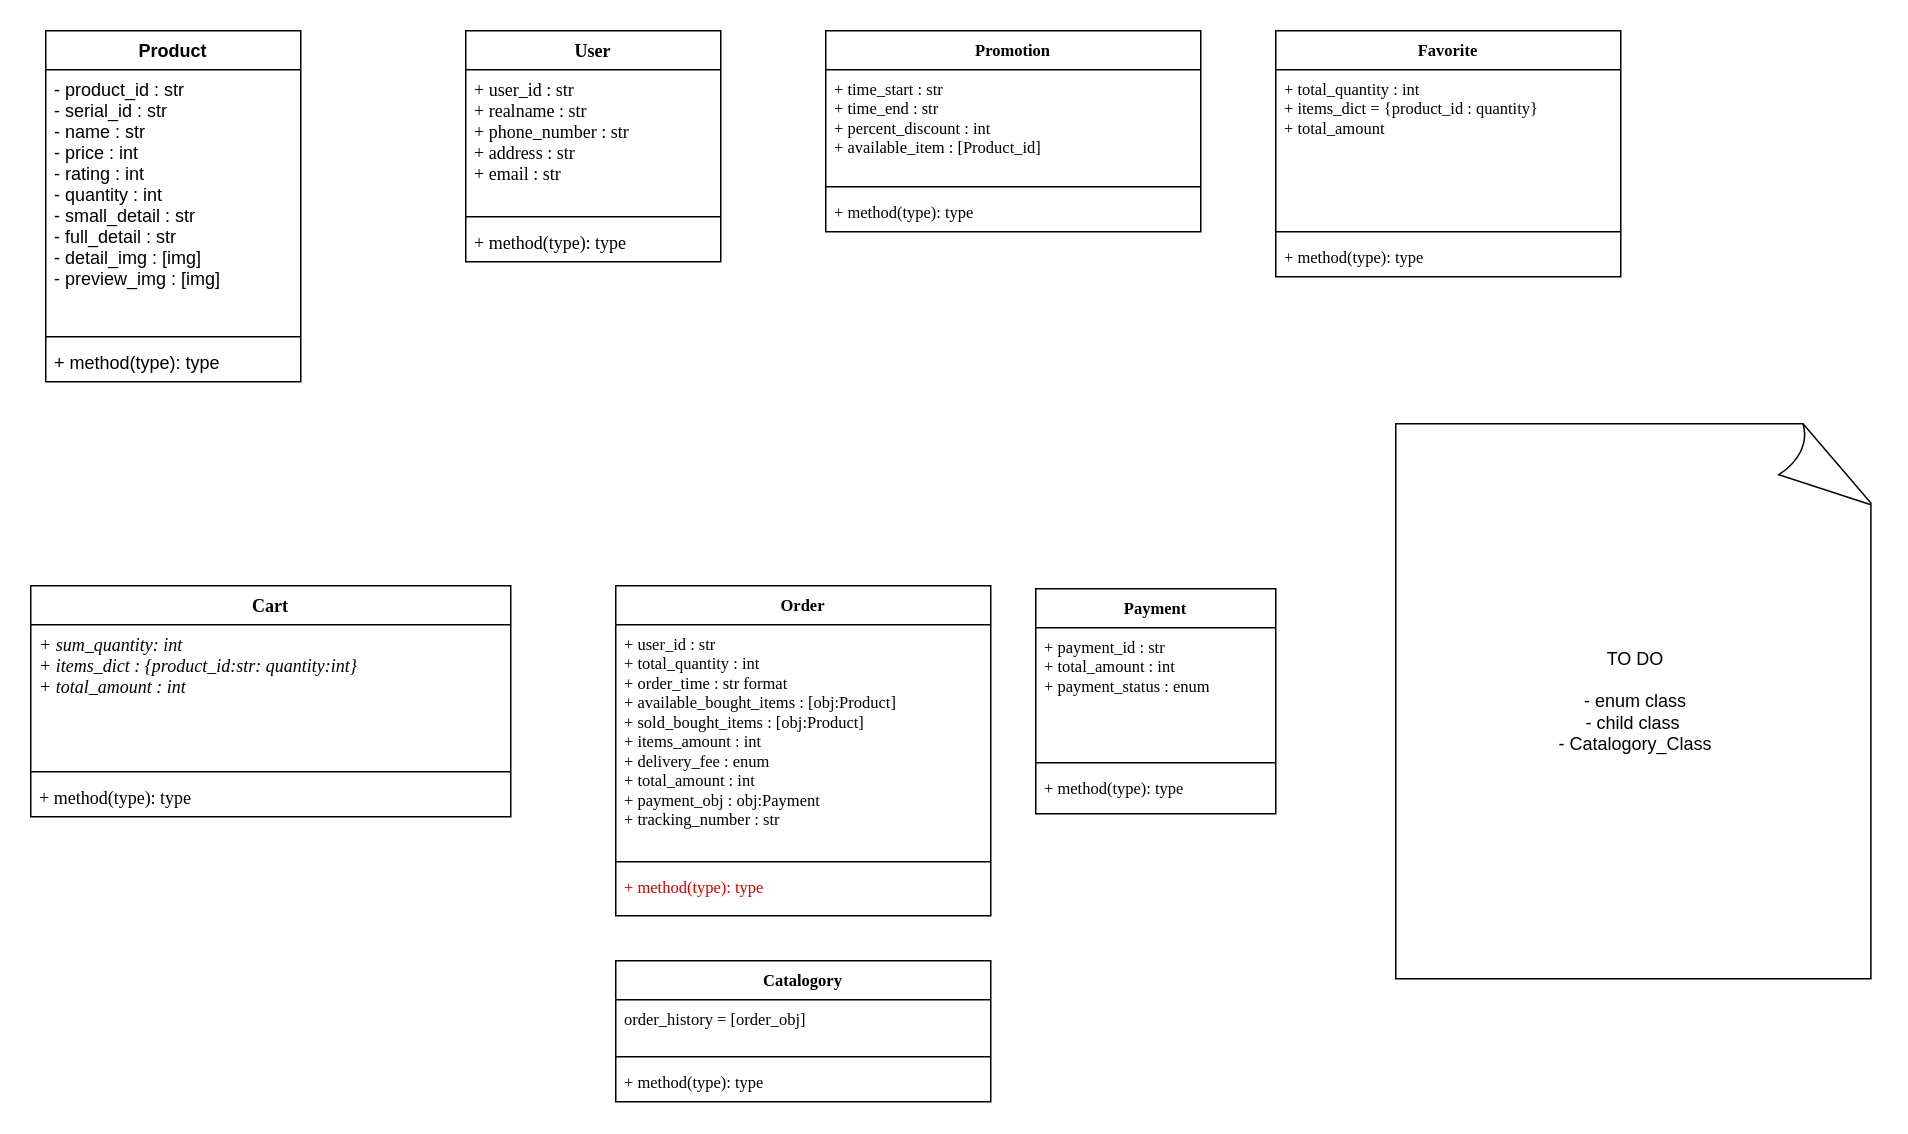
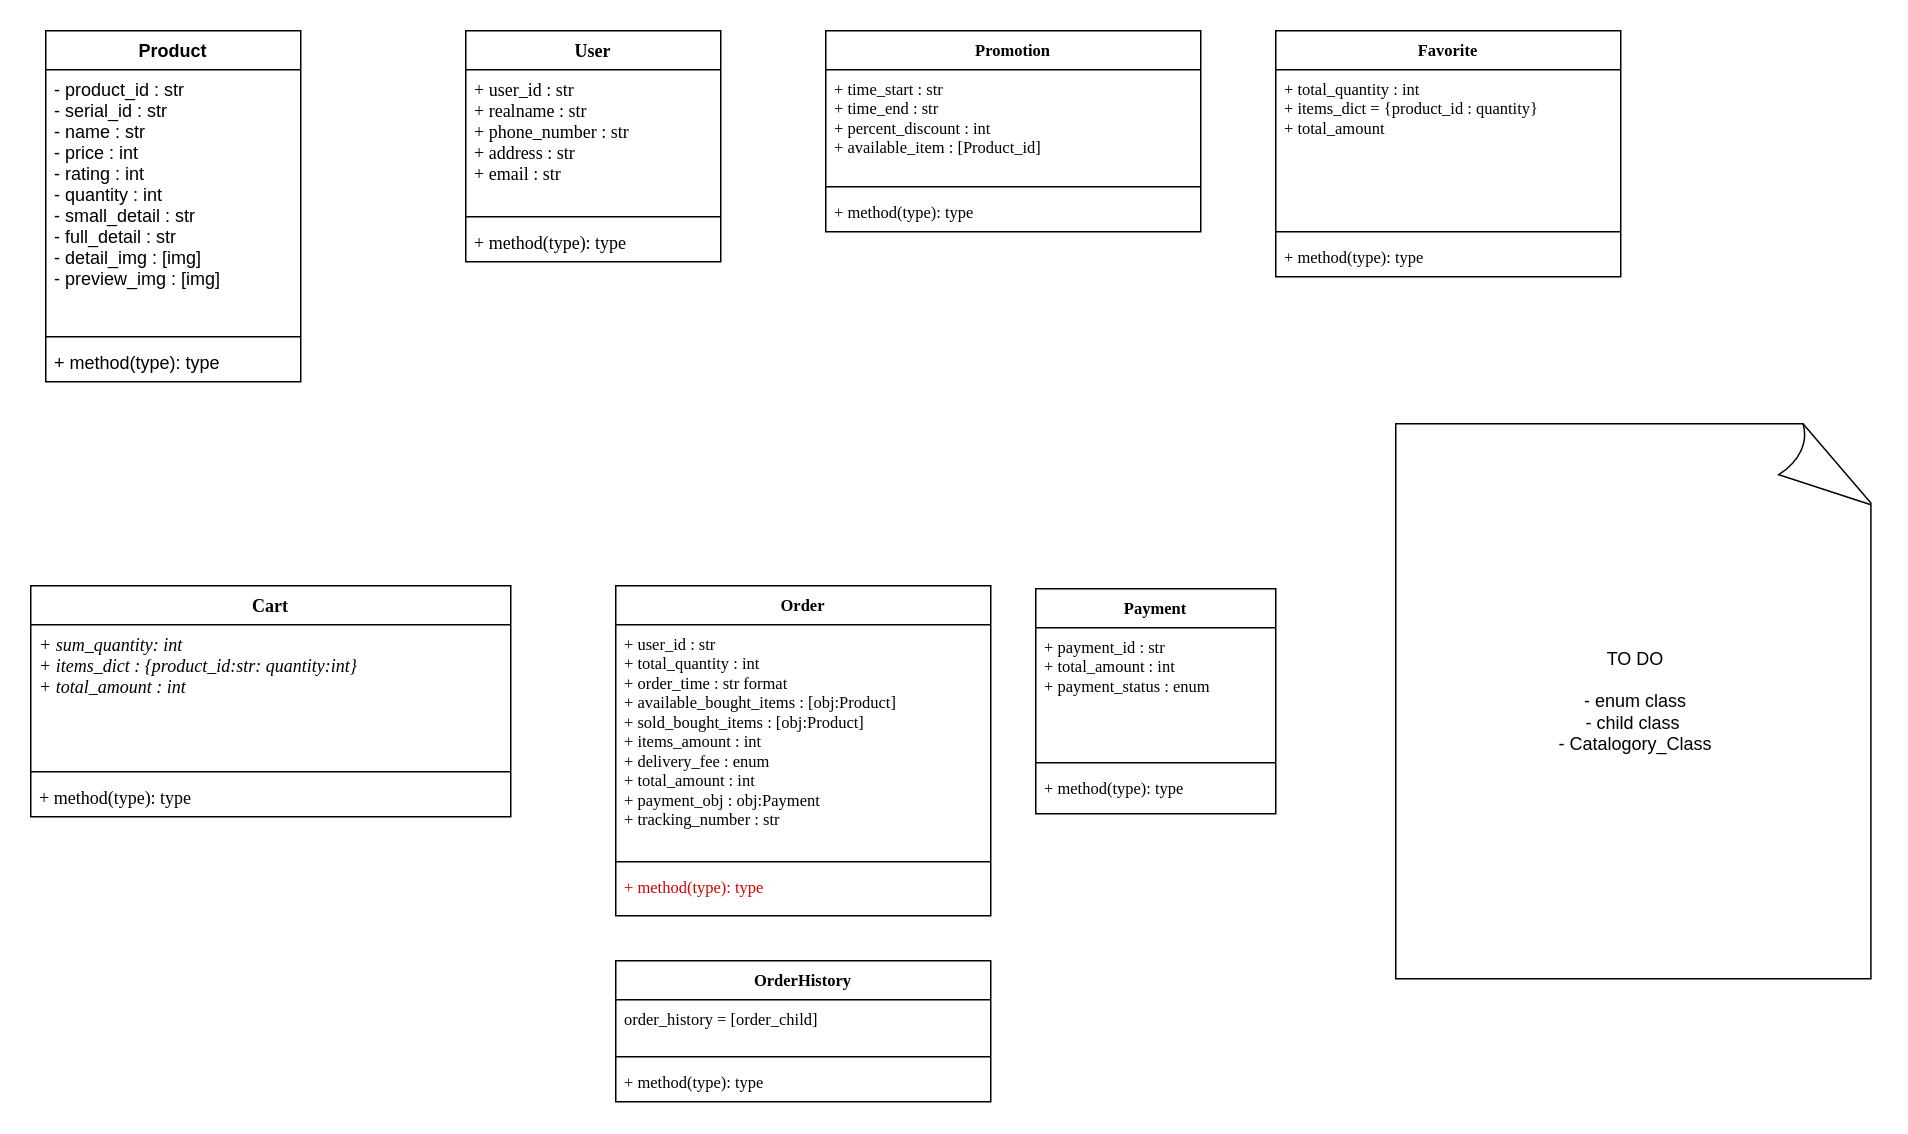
node "Catalogory": label "Catalogory" -> "OrderHistory"
node "order_history = [order_obj]": label "order_history = [order_obj]" -> "order_history = [order_child]"
